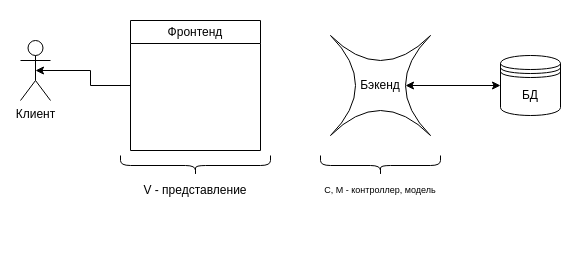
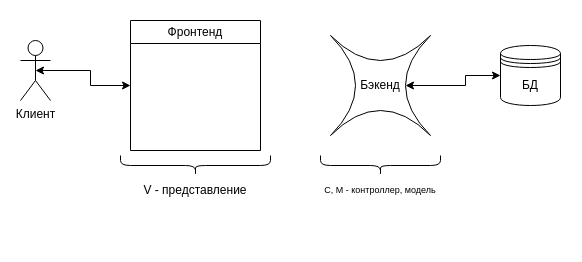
edge "Фронтенд" -> "Клиент": arrowhead none -> classic
node "БД": moved (531, 86) -> (531, 76)
